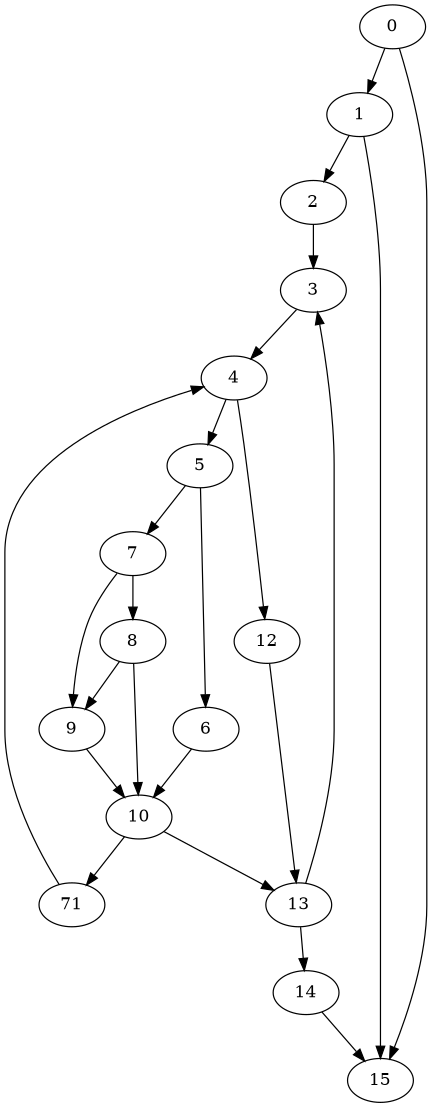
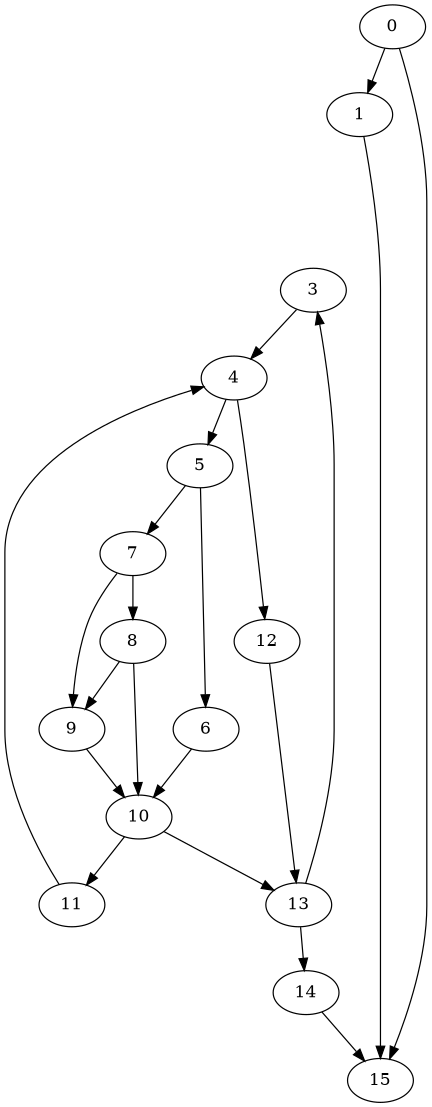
node "2": removed
node "71": label "71" -> "11"
